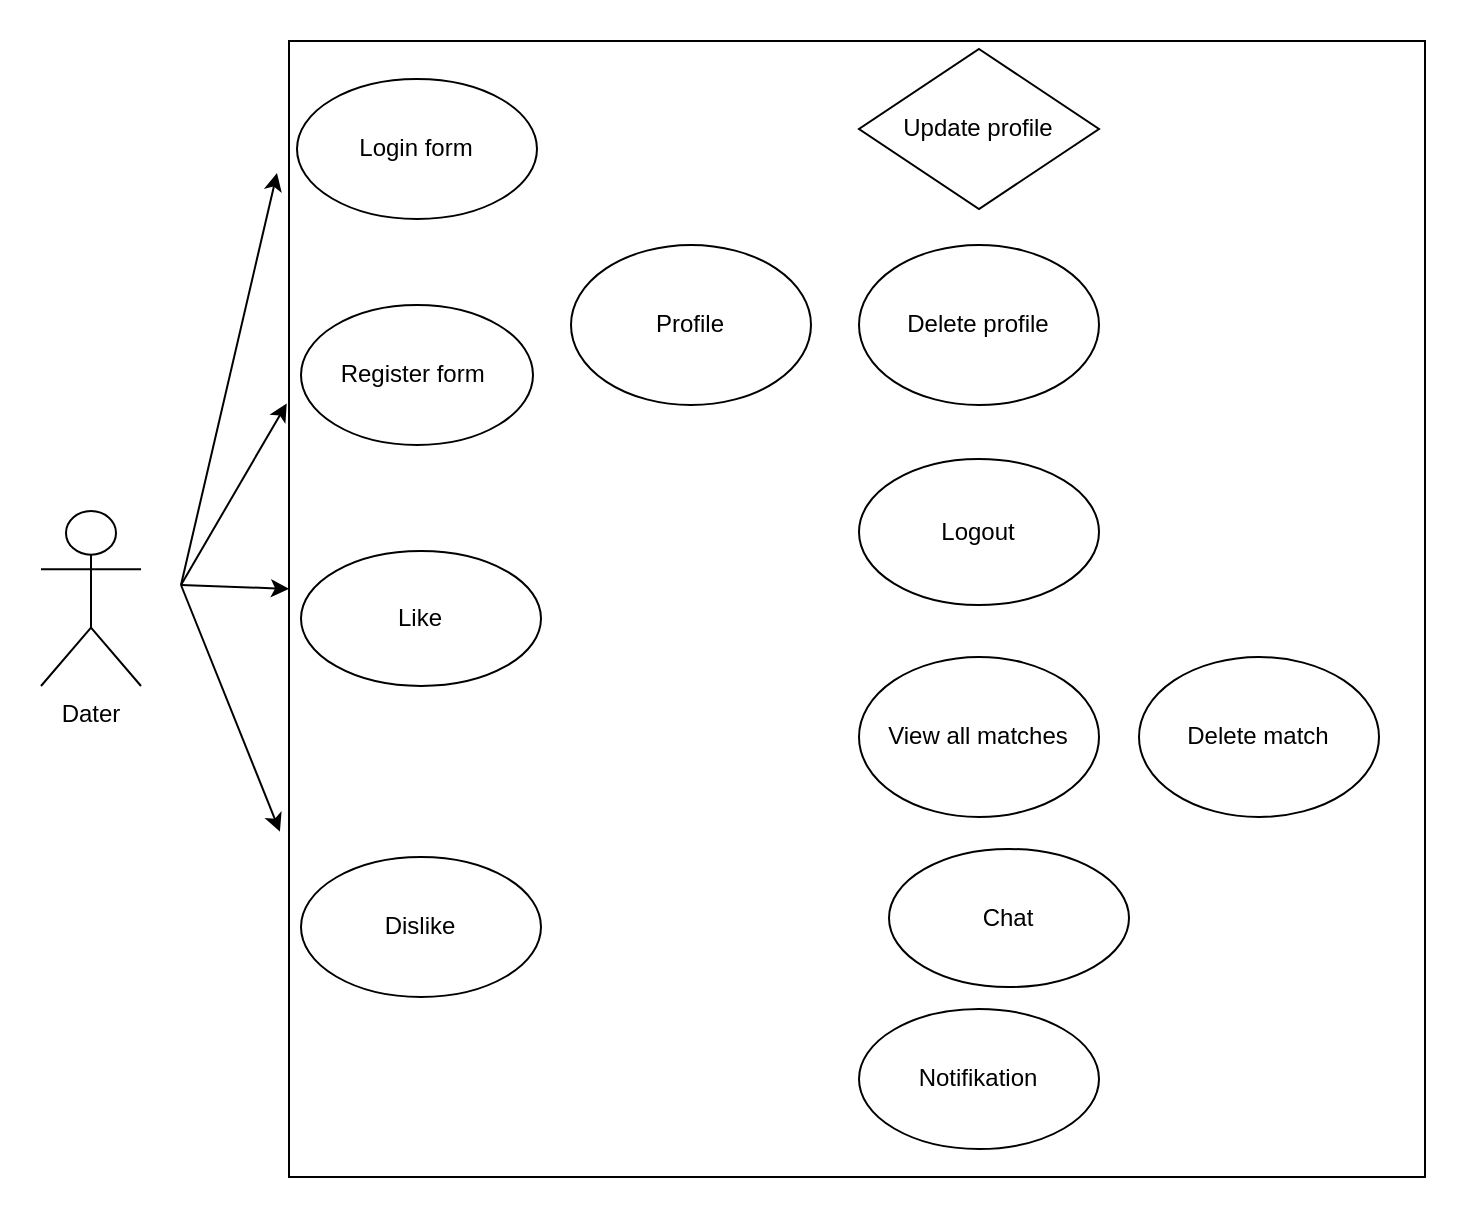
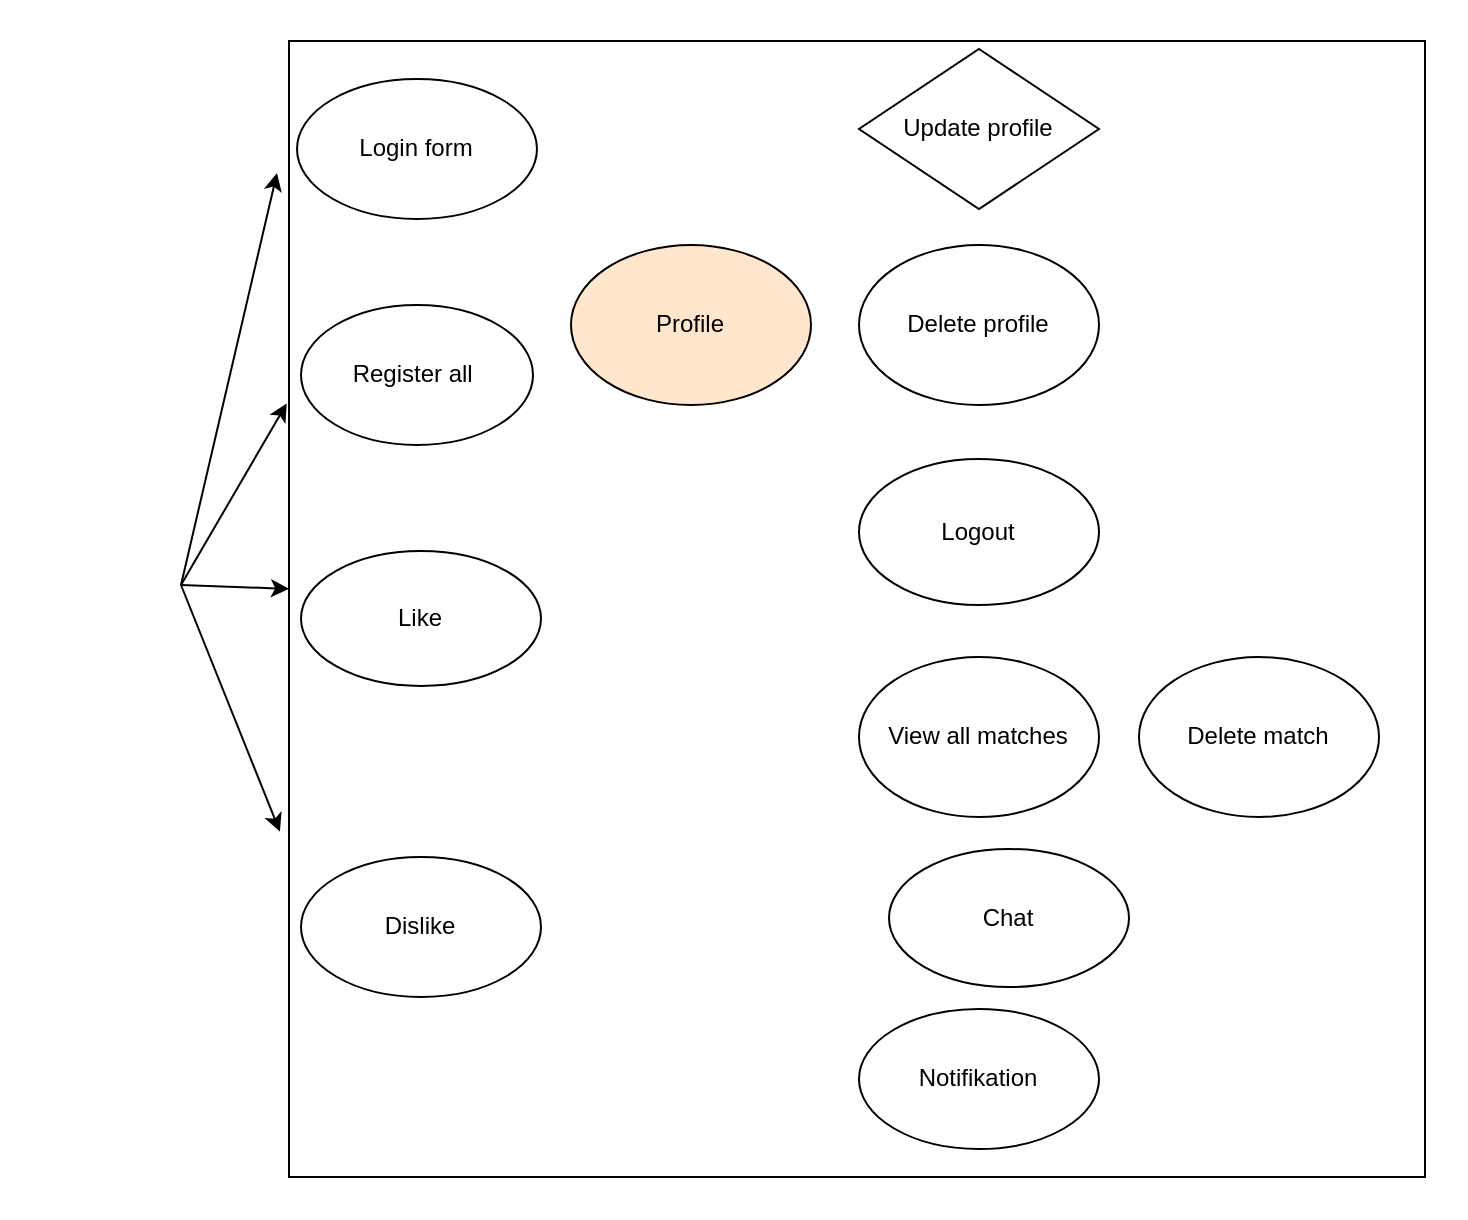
node "Profile": fillcolor #ffffff -> #ffe6cc
node "Register form": label "Register form" -> "Register all"
node "Dater": removed
